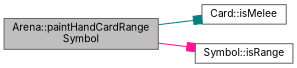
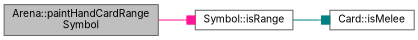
edge "Arena::paintHandCardRange Symbol" -> "Card::isMelee": now "Symbol::isRange" -> "Card::isMelee"
